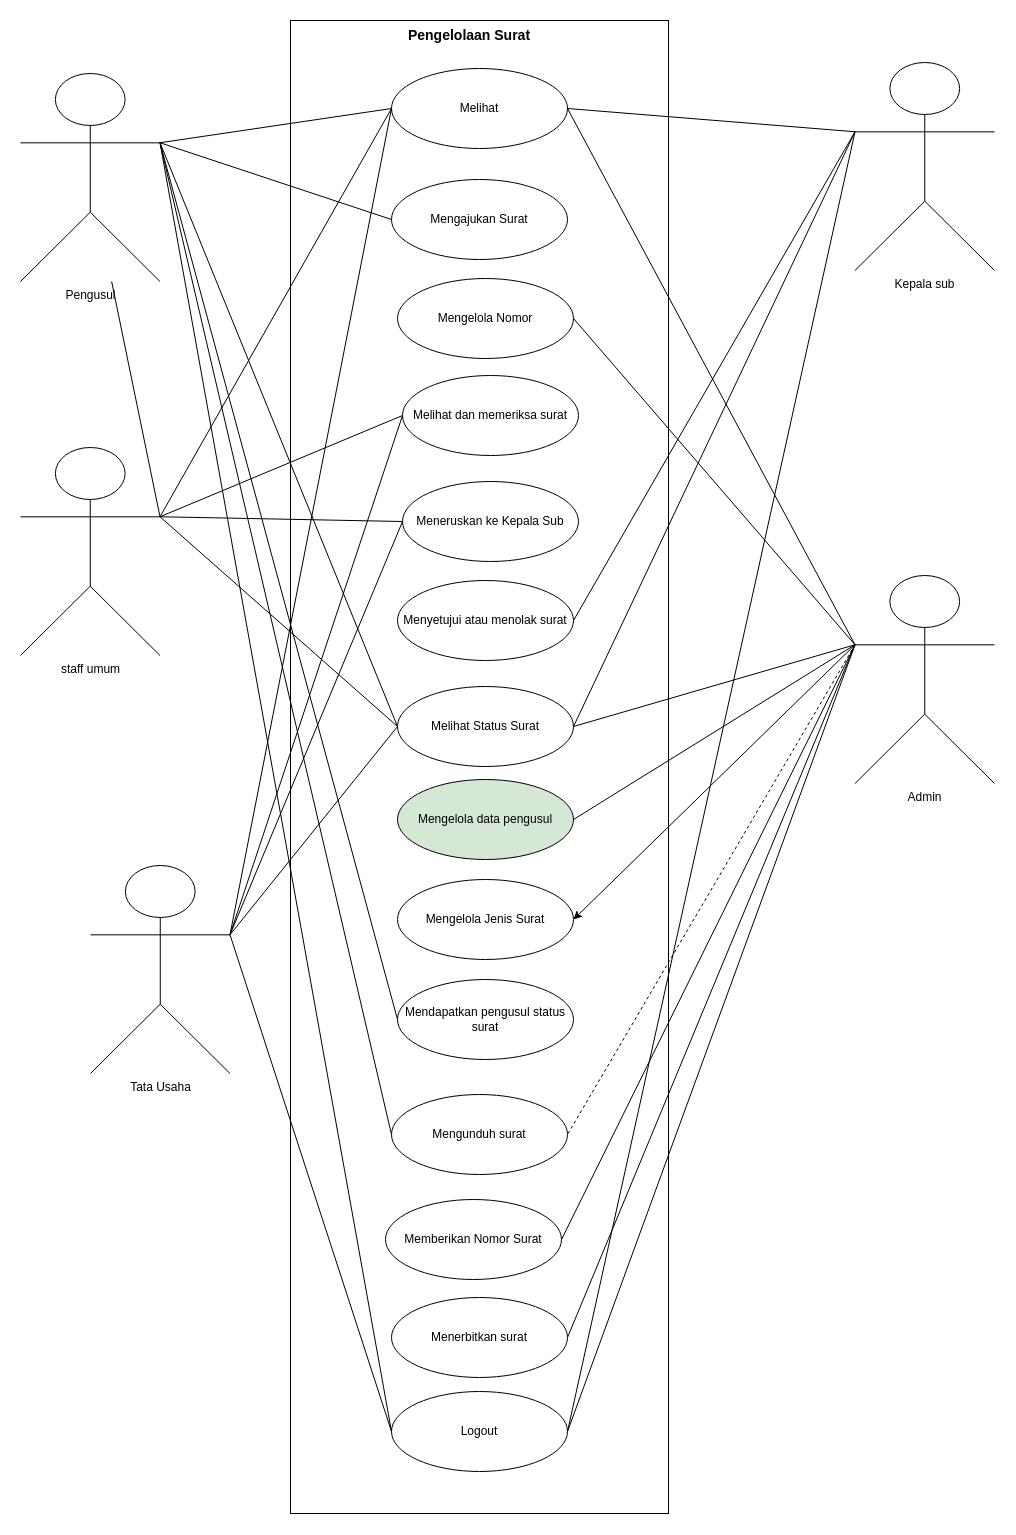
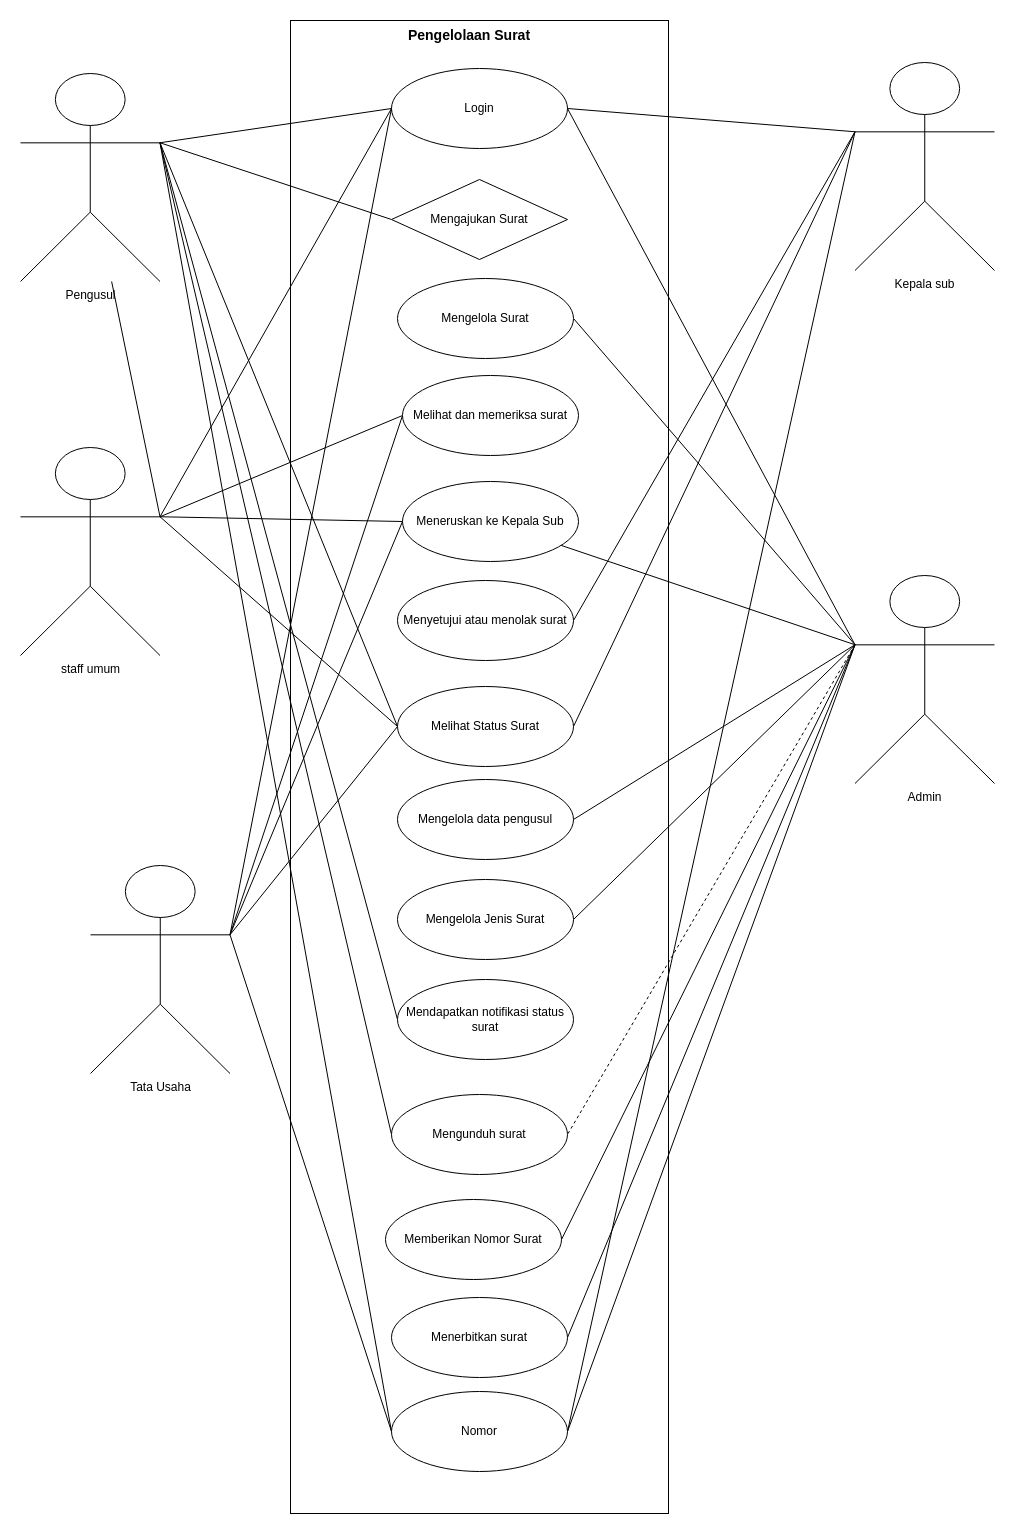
node "Melihat": label "Melihat" -> "Login"
node "Mengajukan Surat": shape ellipse -> diamond
node "Mengelola Nomor": label "Mengelola Nomor" -> "Mengelola Surat"
edge "Admin" -- "Melihat Status Surat": now "Admin" -- "Meneruskan ke Kepala Sub"
node "Mengelola data pengusul": fillcolor #d5e8d4 -> #ffffff
edge "Admin" -> "Mengelola Jenis Surat": arrowhead classic -> none
node "Mendapatkan pengusul status surat": label "Mendapatkan pengusul status surat" -> "Mendapatkan notifikasi status surat"
node "Logout": label "Logout" -> "Nomor"
